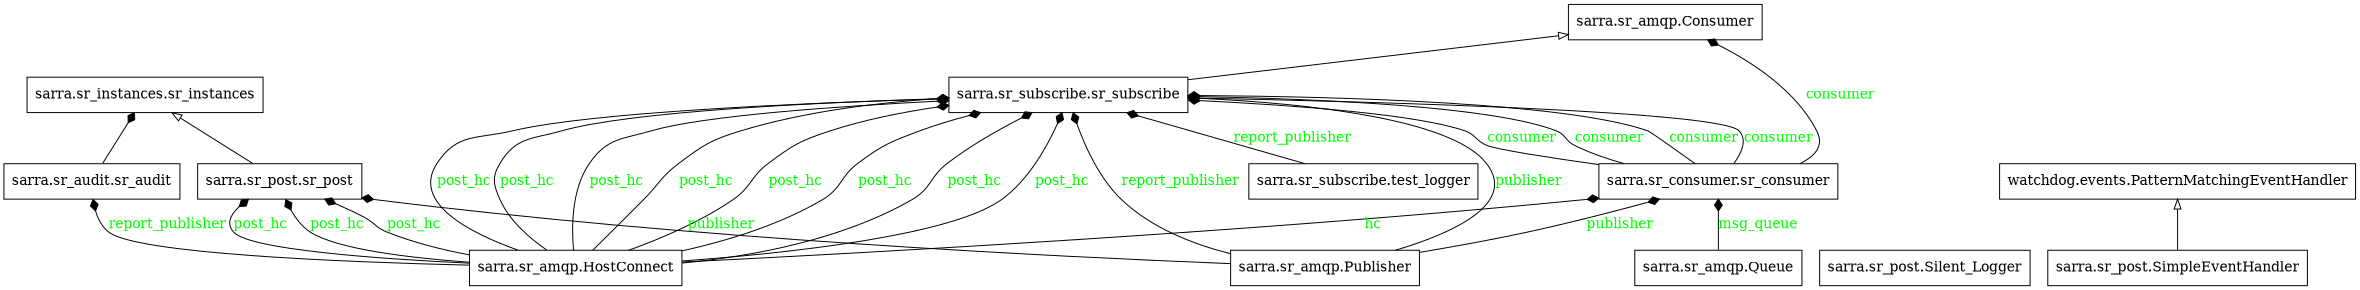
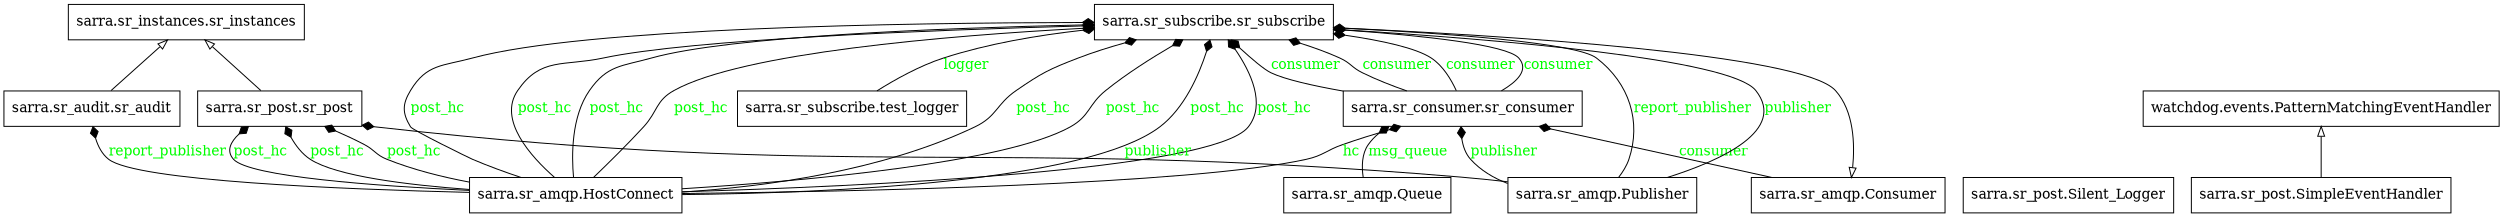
edge "sarra.sr_consumer.sr_consumer" -> "sarra.sr_amqp.Consumer": reversed
edge "sarra.sr_subscribe.test_logger" -> "sarra.sr_subscribe.sr_subscribe": label "report_publisher" -> "logger"
edge "sarra.sr_audit.sr_audit" -> "sarra.sr_instances.sr_instances": arrowhead diamond -> empty
